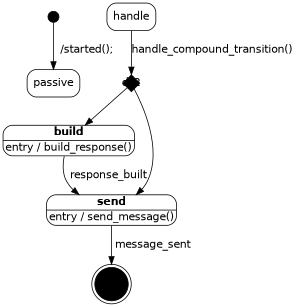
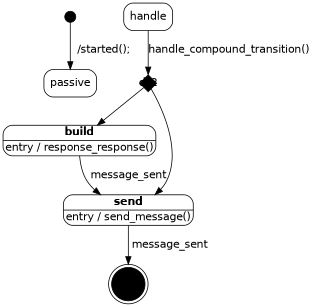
node "build": text "entry / build_response()" -> "entry / response_response()"
edge "build" -> "send": label " response_built" -> " message_sent"
